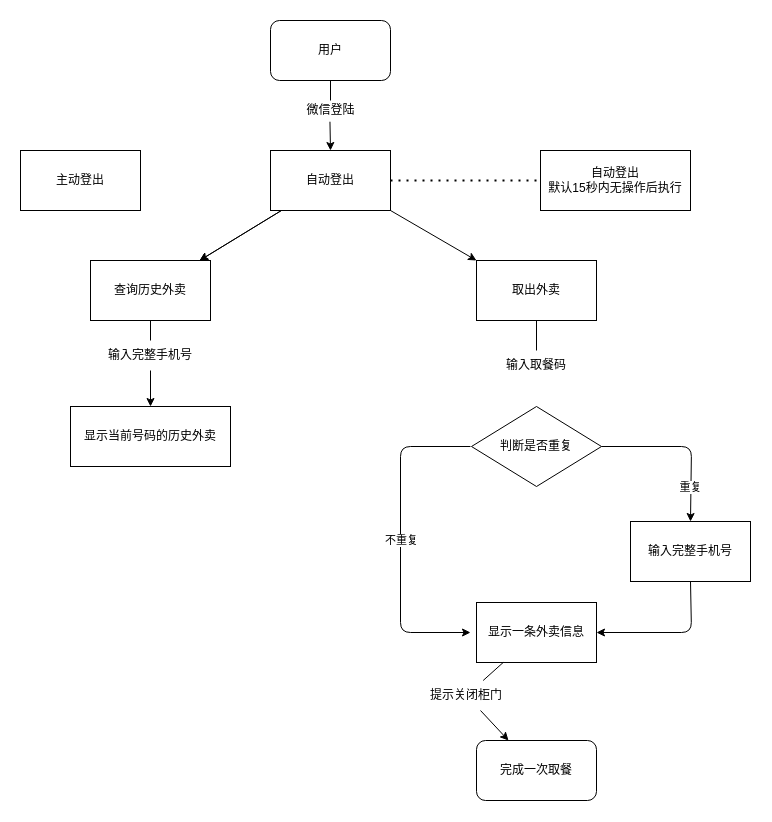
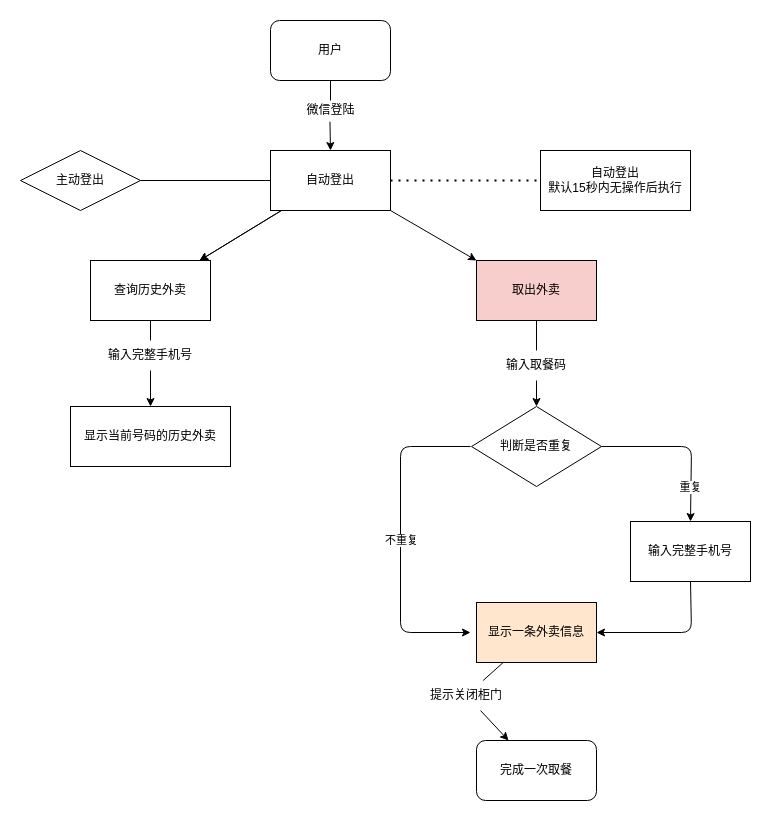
node "主动登出": shape rectangle -> diamond
edge "主动登出" -- "自动登出": added
node "取出外卖": fillcolor #ffffff -> #f8cecc
edge "输入取餐码" -> "判断是否重复": added
node "显示一条外卖信息": fillcolor #ffffff -> #ffe6cc
